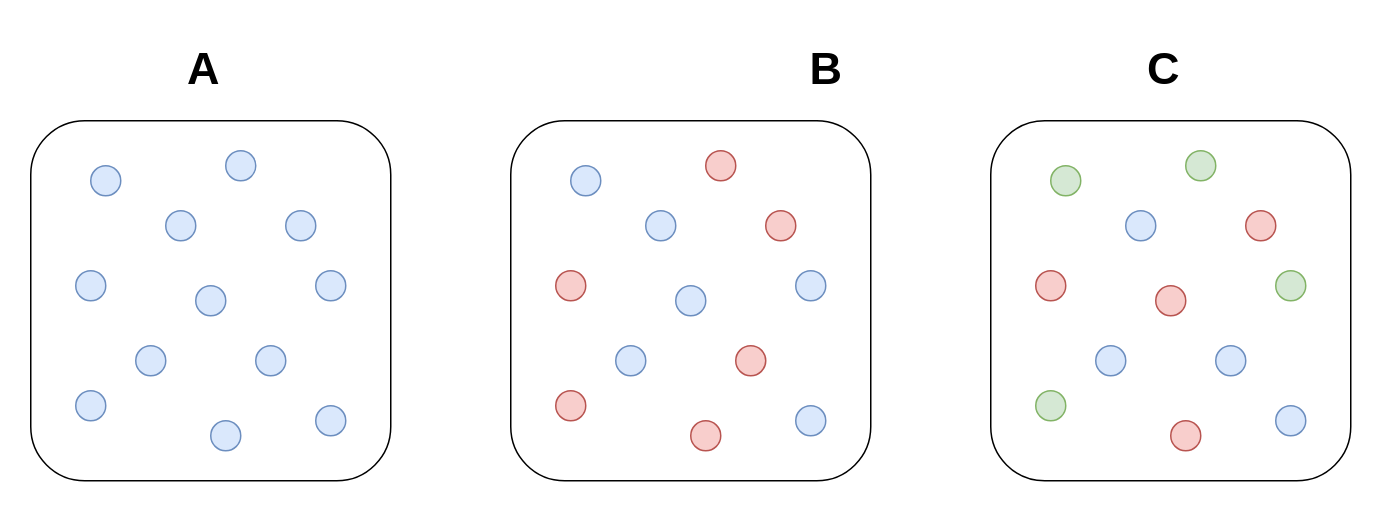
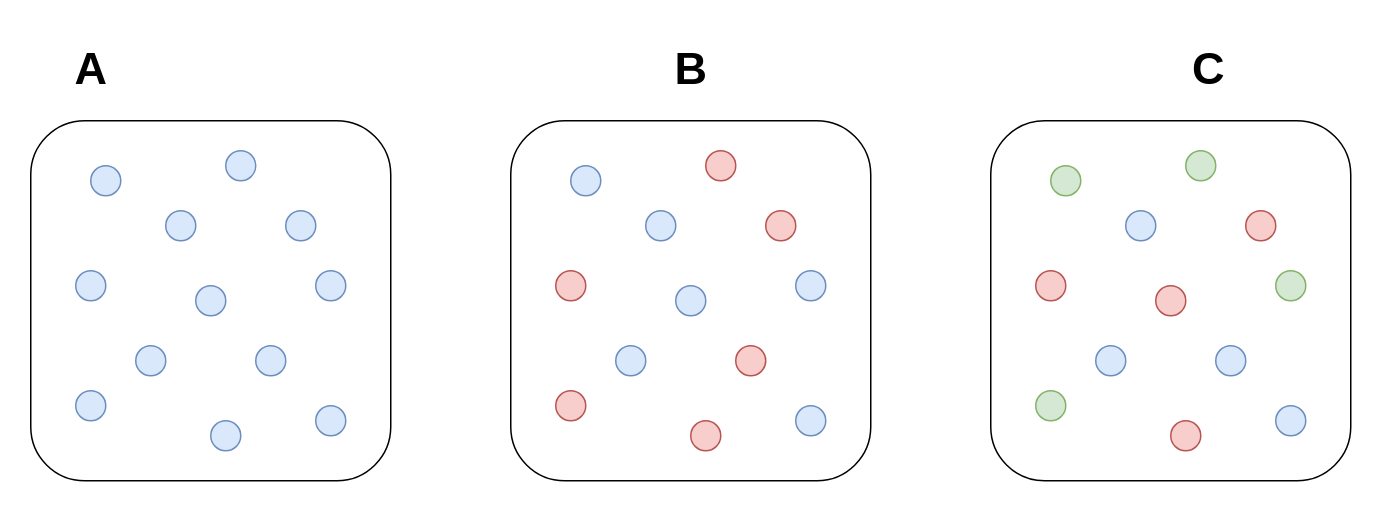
node "A": moved (203, 68) -> (91, 68)
node "B": moved (826, 68) -> (691, 68)
node "C": moved (1163, 68) -> (1208, 68)
